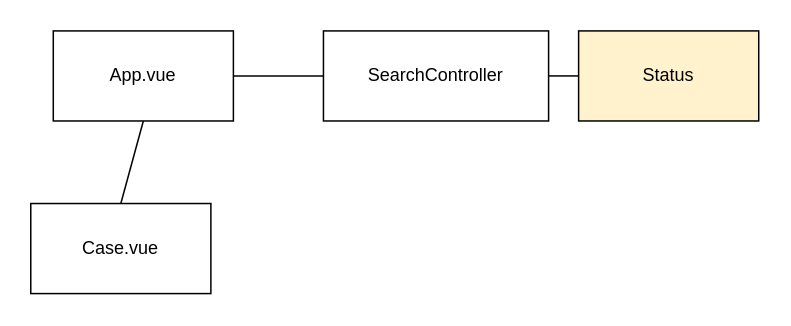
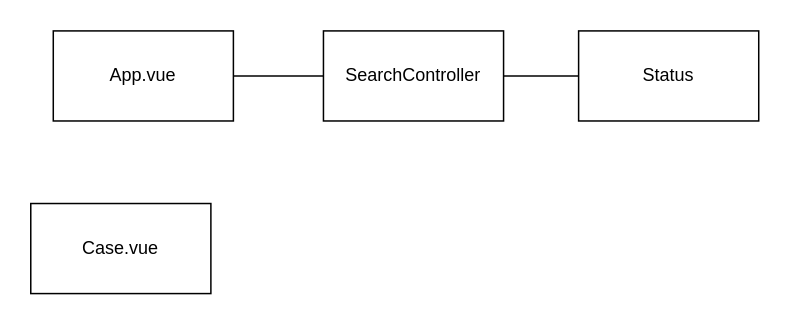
node "SearchController": size 225x90 -> 180x90
node "Status": fillcolor #fff2cc -> #ffffff
edge "App.vue" -- "Case.vue": removed
